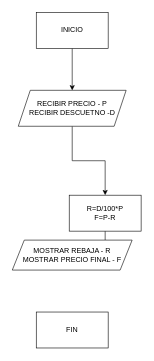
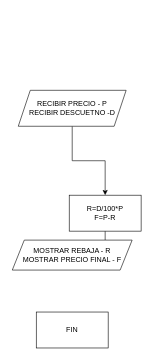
node "INICIO": removed
edge "INICIO" -> "RECIBIR PRECIO - P RECIBIR DESCUETNO -D": removed
